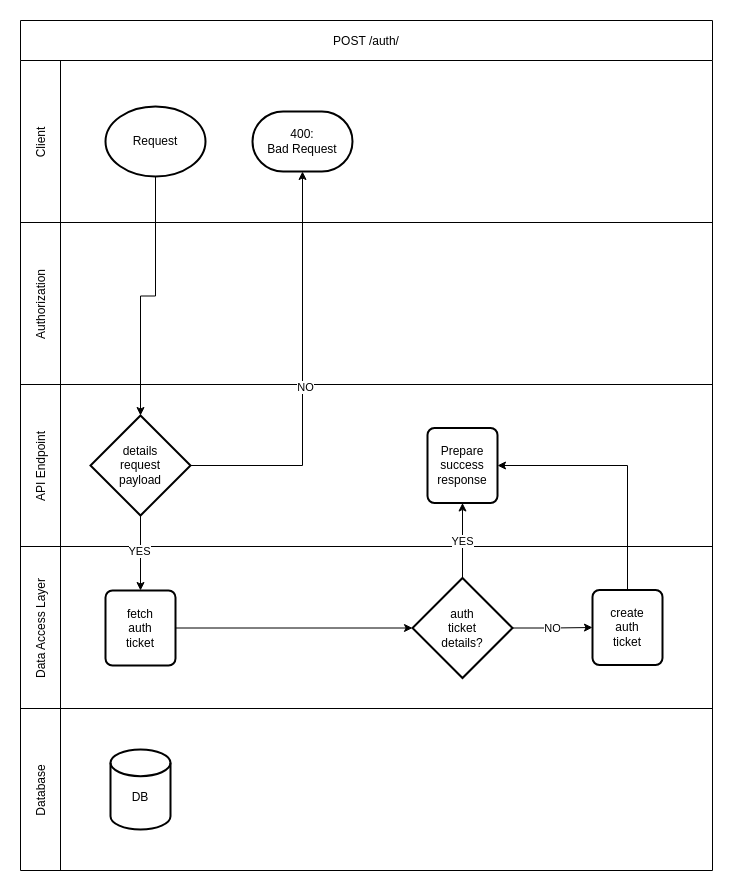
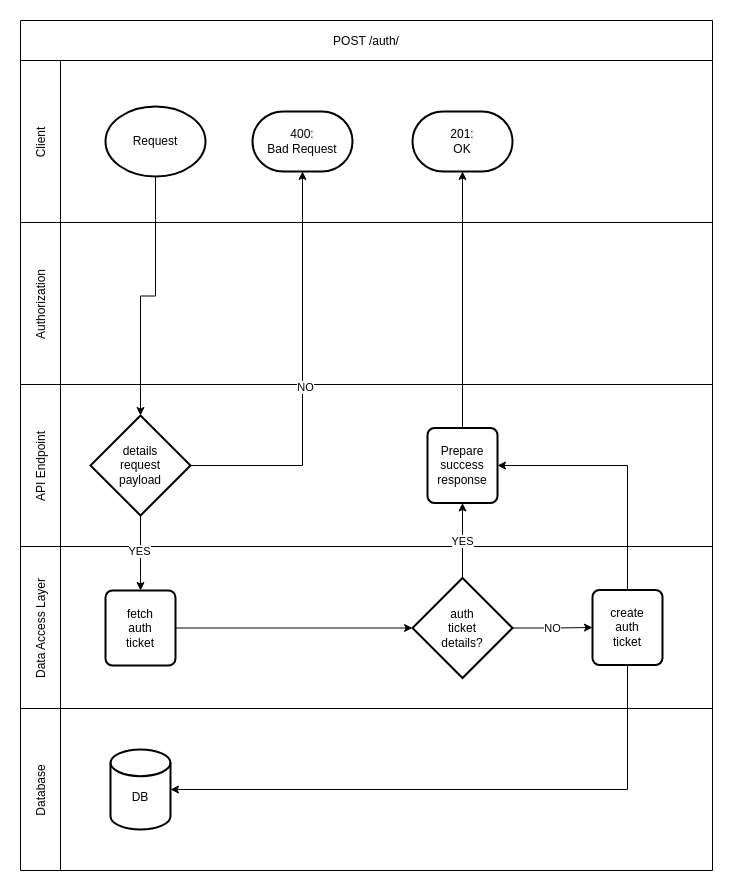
node "201: OK": added
edge "Prepare success response" -> "201: OK": added
edge "create auth ticket" -> "DB": added
